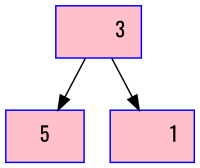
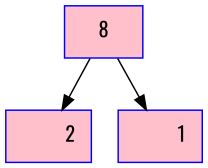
node "3": label "3" -> "8"
node "5": label "5" -> "2"
